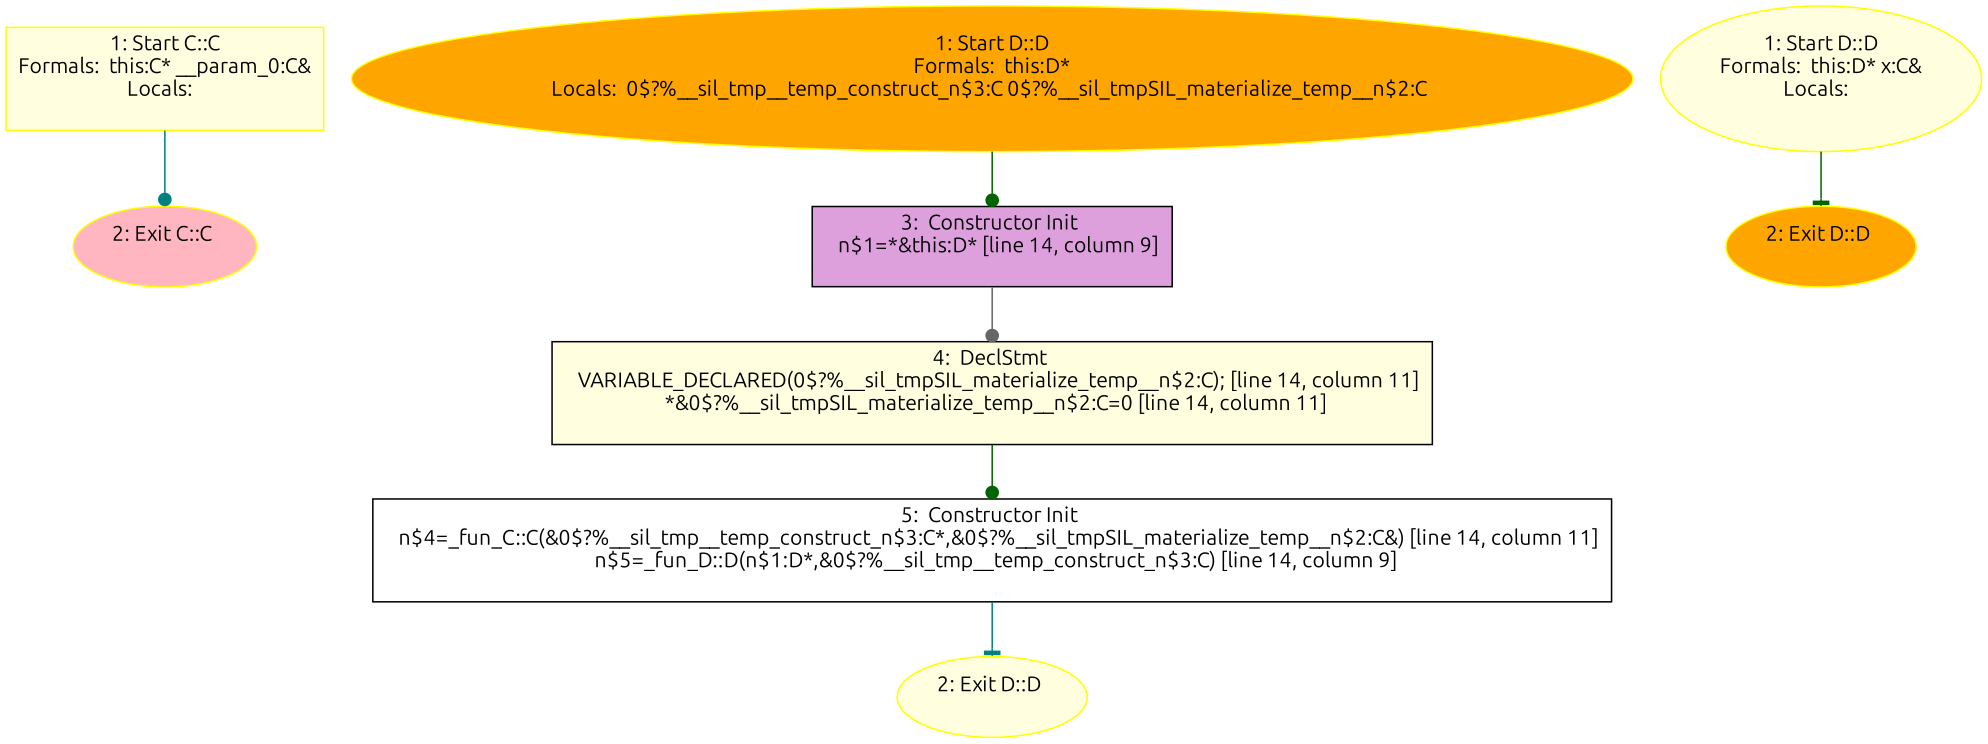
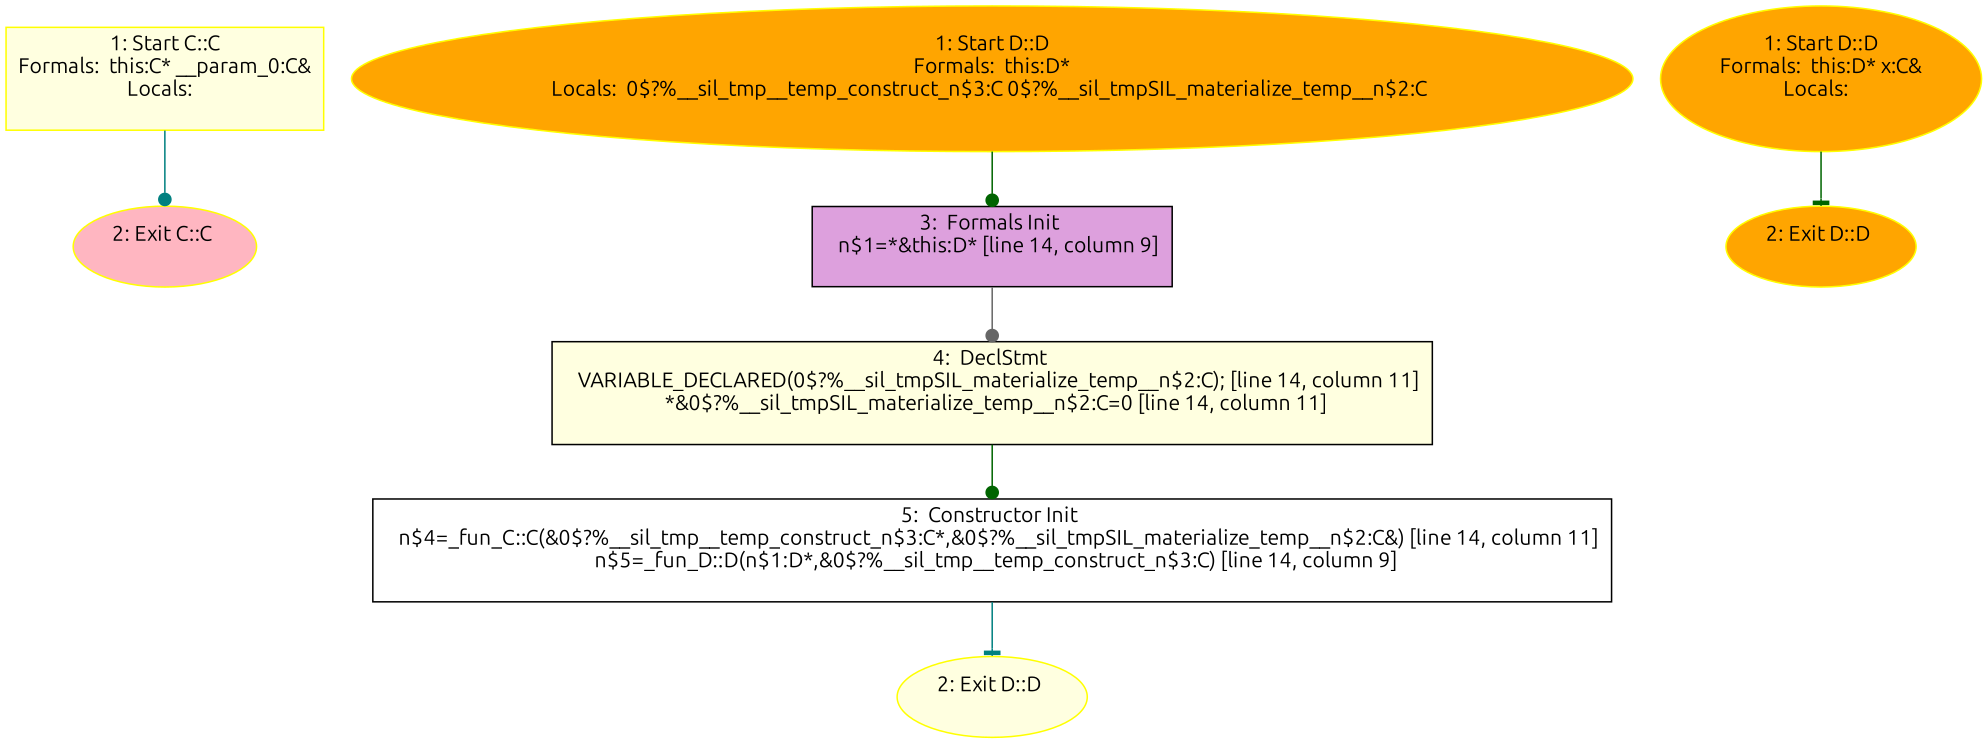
node "1: Start D::D Formals:  this:D* x:C& Locals:": fillcolor lightyellow -> orange
node "3:  Constructor Init n$1=*&this:D* [line 14, column 9]": label "3:  Constructor Init n$1=*&this:D* [line 14, column 9]" -> "3:  Formals Init n$1=*&this:D* [line 14, column 9]"
